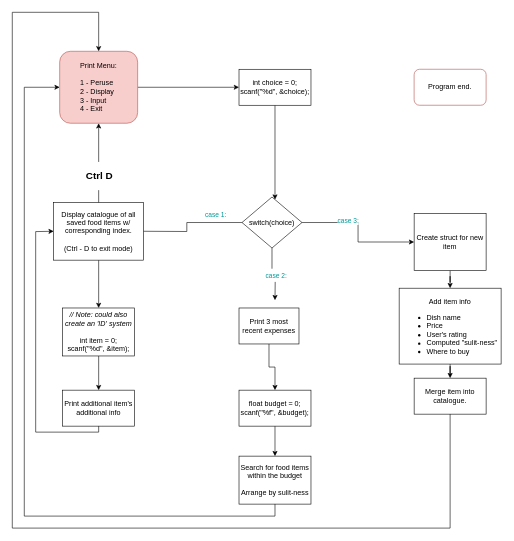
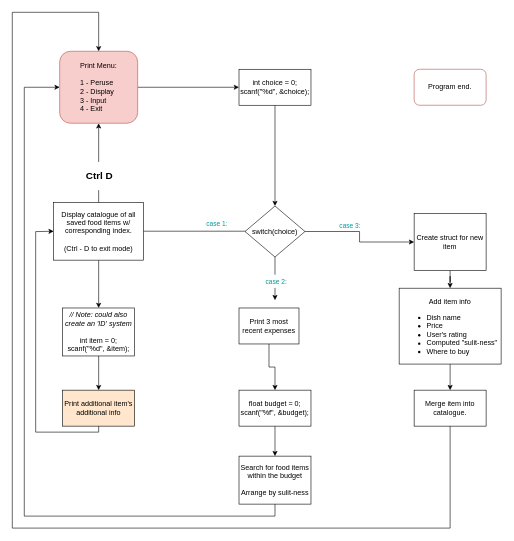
node "switch(choice)": moved (272, 223) -> (275, 232)
node "Merge item into catalogue.": moved (450, 396) -> (450, 408)
node "Print additional item's additional info": fillcolor #ffffff -> #ffe6cc
